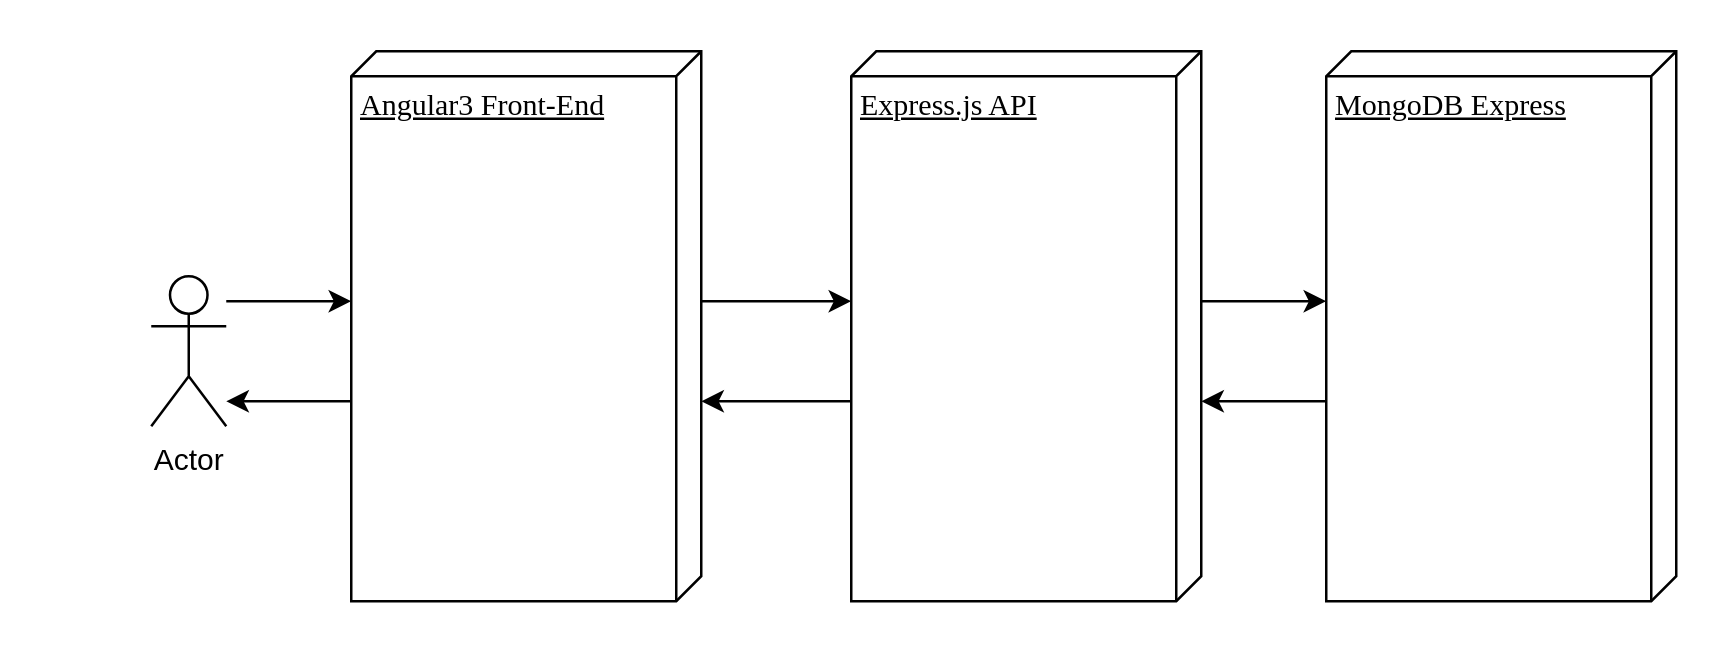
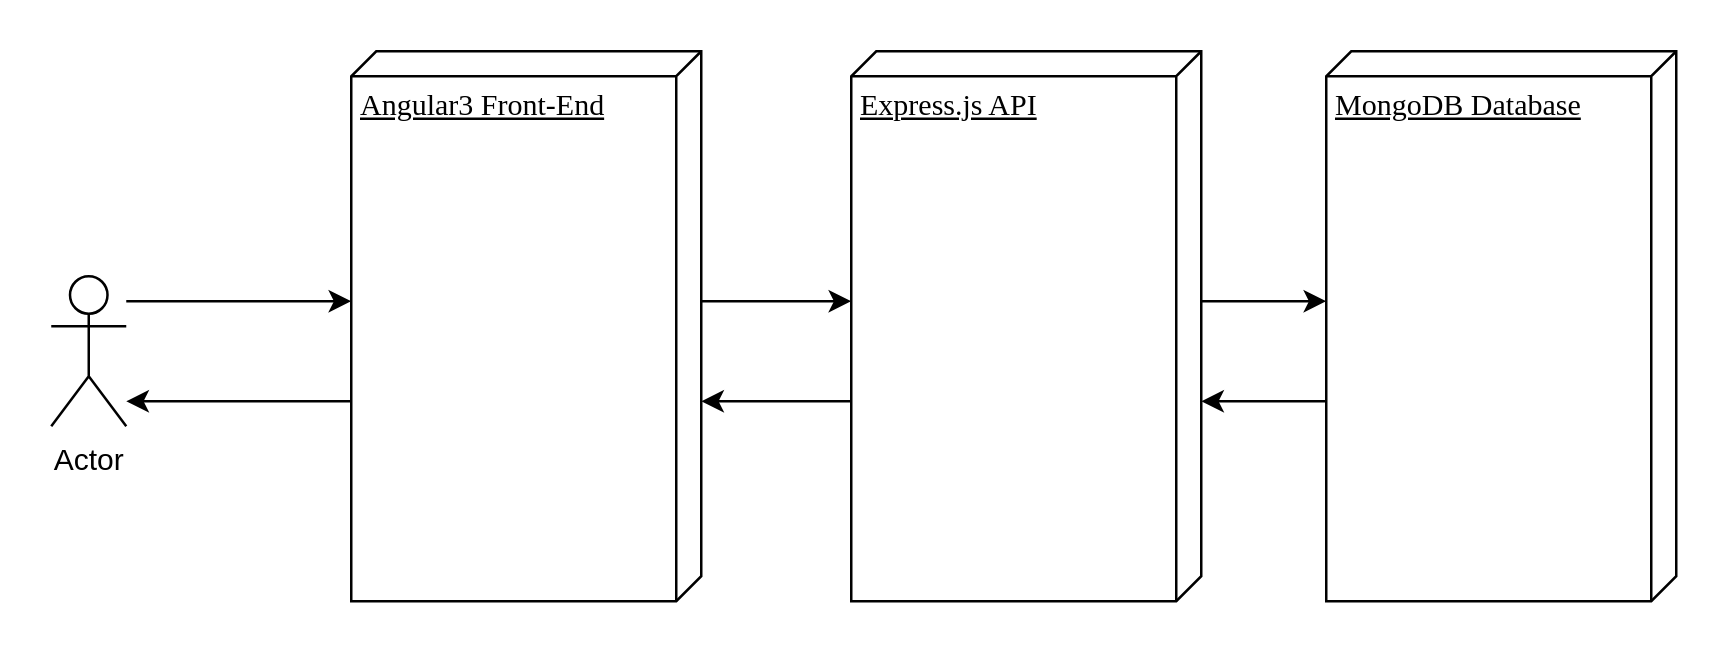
node "MongoDB Express": label "MongoDB Express" -> "MongoDB Database"
node "Actor": moved (189, 351) -> (89, 351)
